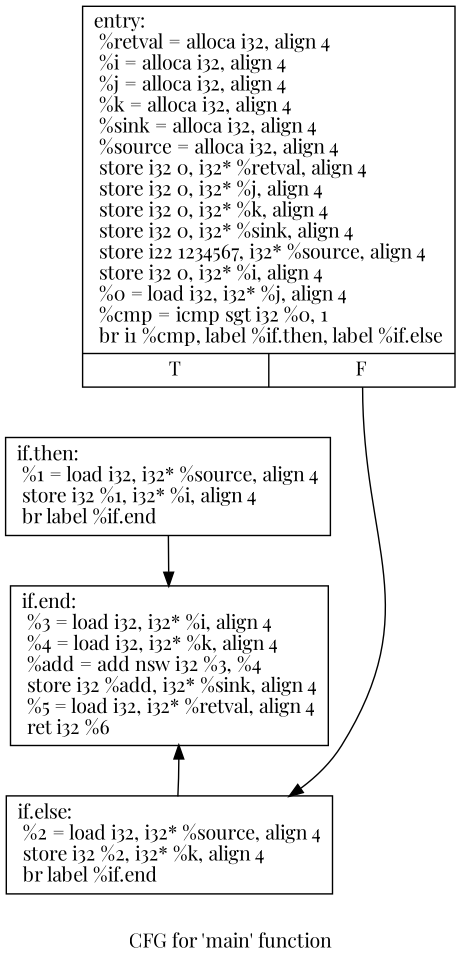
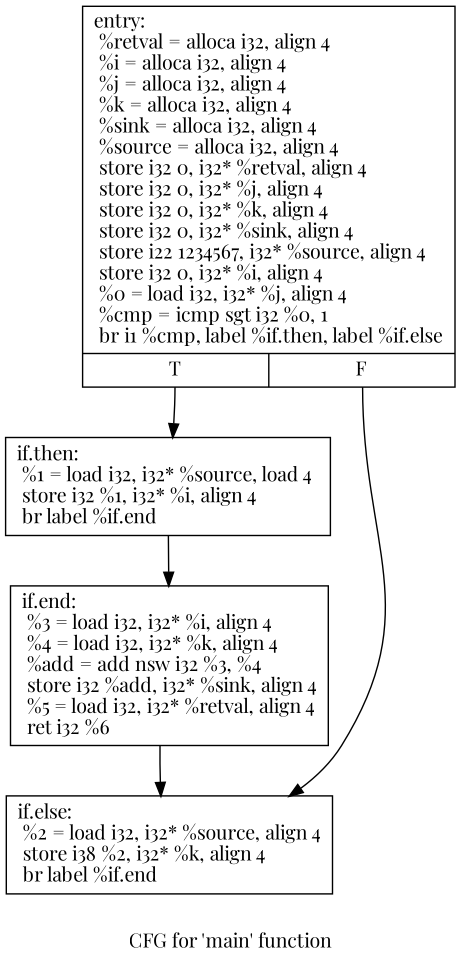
edge "entry:" -> "if.then:": added
node "if.then:": text "%1 = load i32, i32* %source, align 4" -> "%1 = load i32, i32* %source, load 4"
edge "if.else:" -> "if.end:": reversed
node "if.else:": text "store i32 %2, i32* %k, align 4" -> "store i38 %2, i32* %k, align 4"
